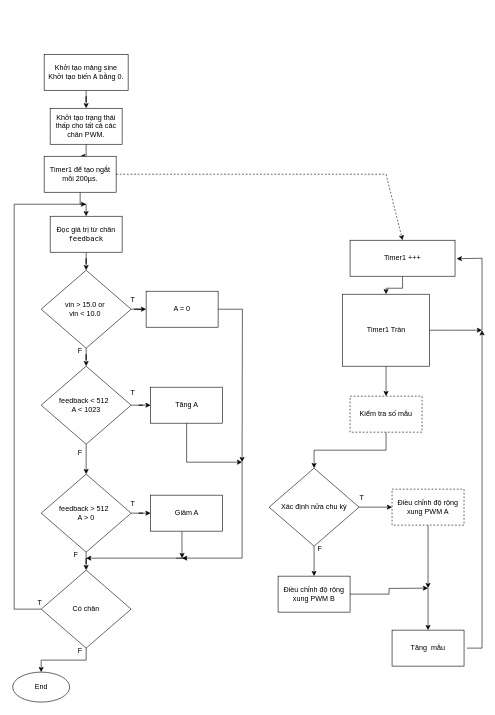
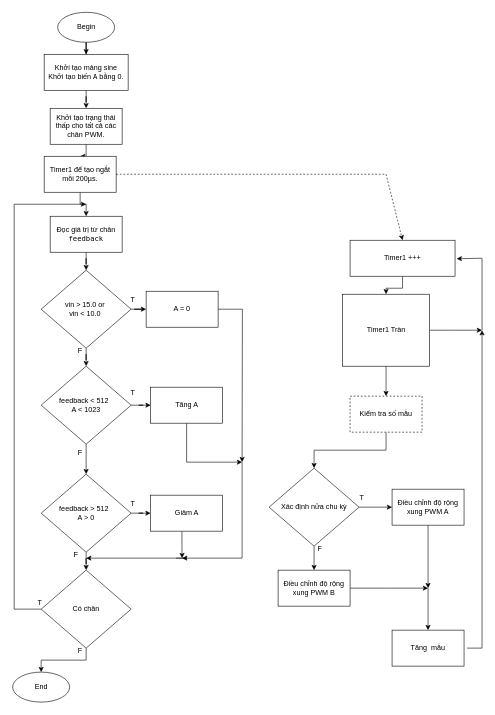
node "Begin": added
edge "Begin" -> "Khởi tạo mảng sine Khởi tạo biến A bằng 0.": added
node "Điều chỉnh độ rộng xung PWM A": style dashed -> solid
node "Điều chỉnh độ rộng xung PWM B": moved (314, 594) -> (314, 588)
